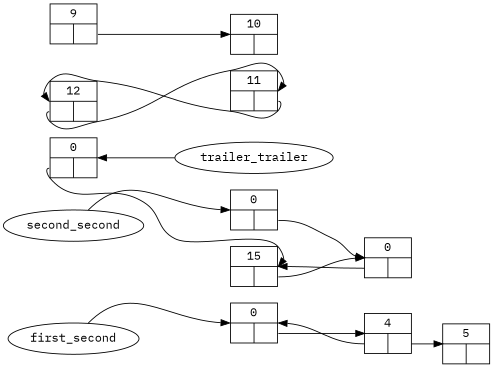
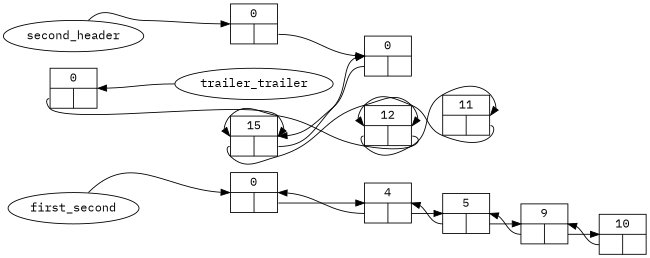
edge "15" -> "12": added
edge "12" -> "15": added
edge "5" -> "4": added
edge "5" -> "9": added
node "second_second": label "second_second" -> "second_header"
edge "9" -> "5": added
edge "10" -> "9": added
